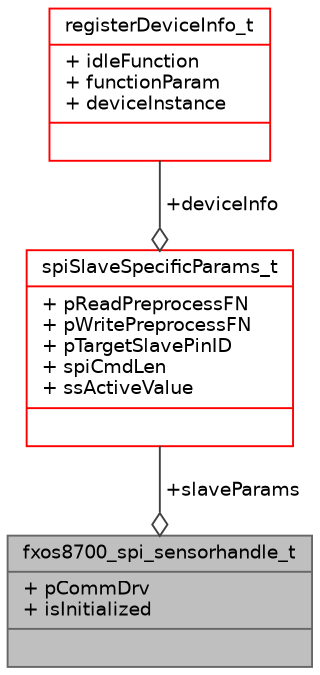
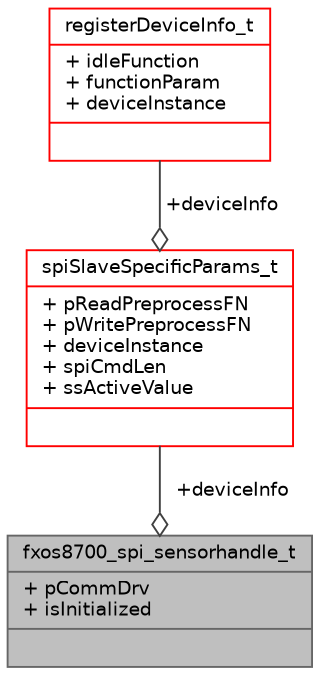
node "spiSlaveSpecificParams_t": text "+ pTargetSlavePinID" -> "+ deviceInstance"
edge "spiSlaveSpecificParams_t" -> "fxos8700_spi_sensorhandle_t": label " +slaveParams" -> " +deviceInfo"
